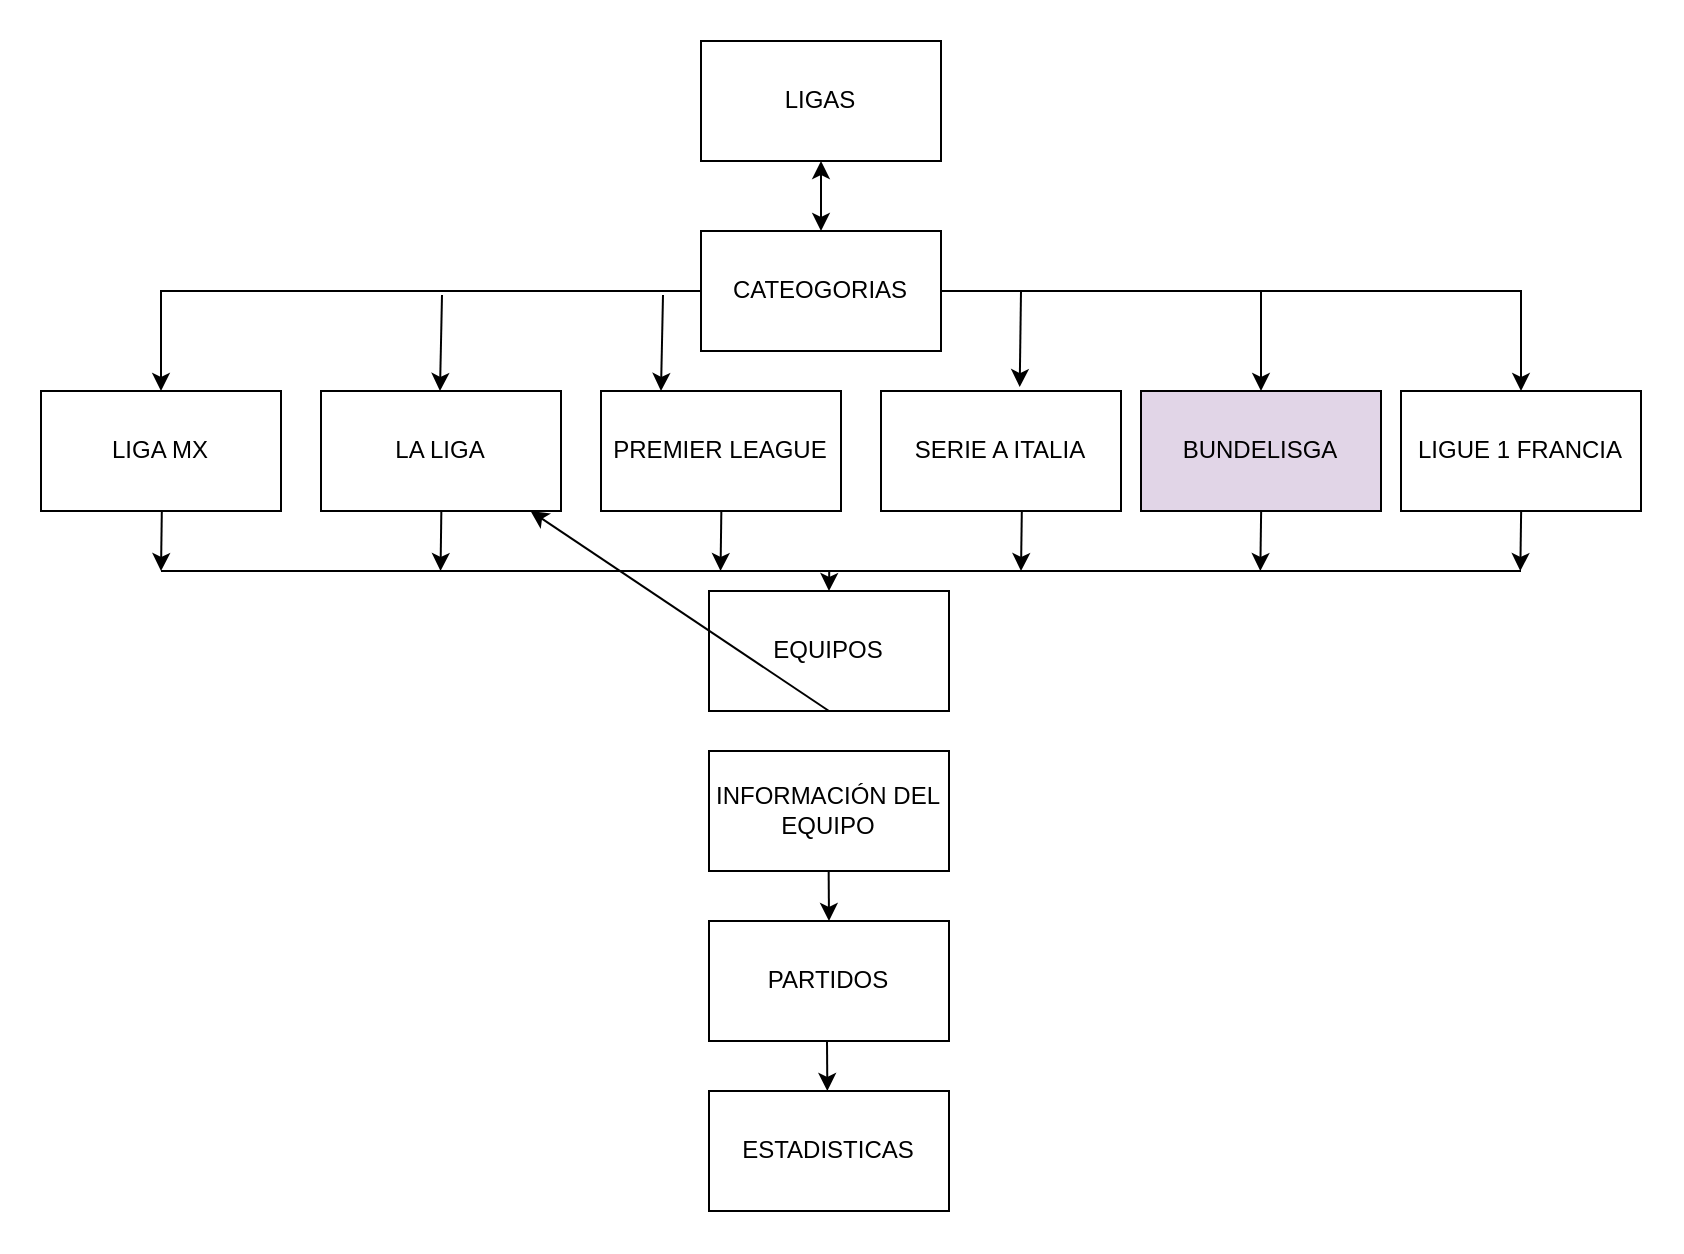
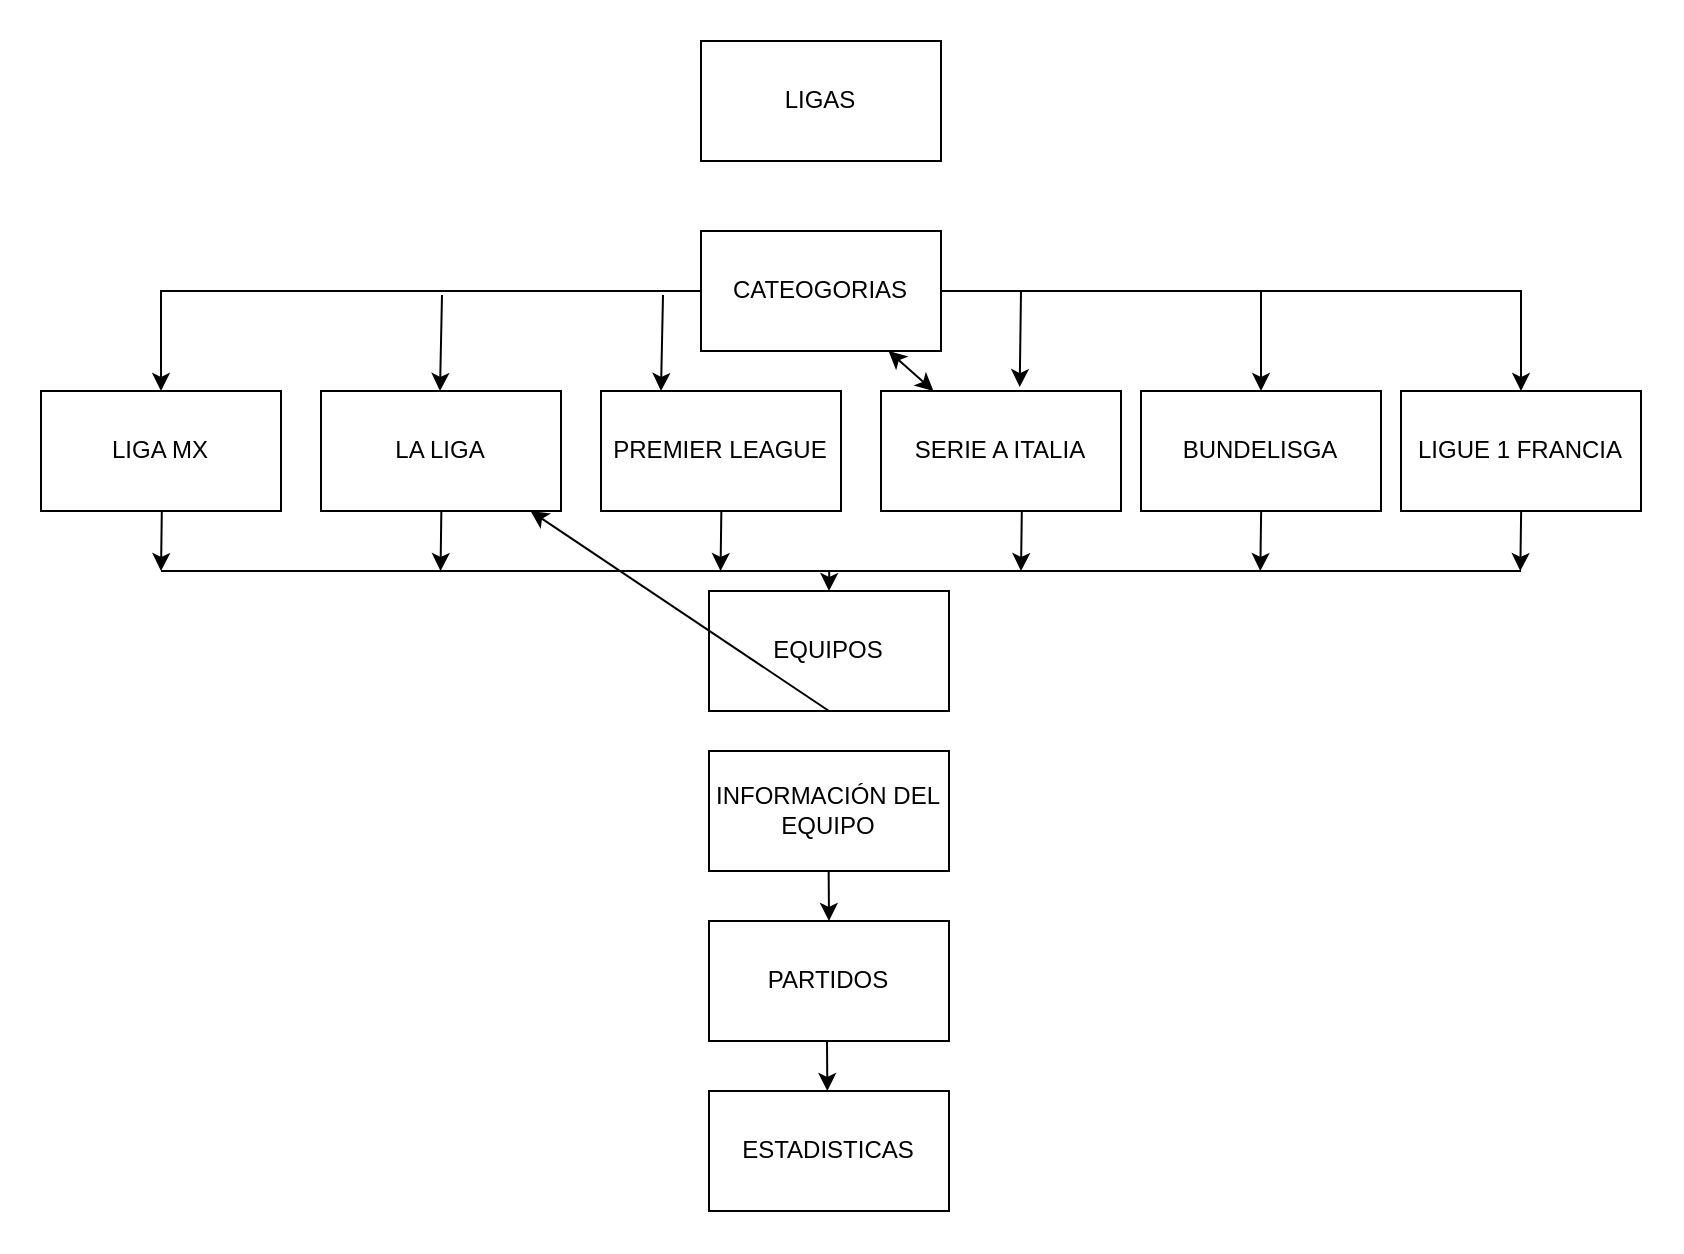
edge "LIGAS" -- "CATEOGORIAS": now "SERIE A ITALIA" -- "CATEOGORIAS"
node "BUNDELISGA": fillcolor #e1d5e7 -> #ffffff
